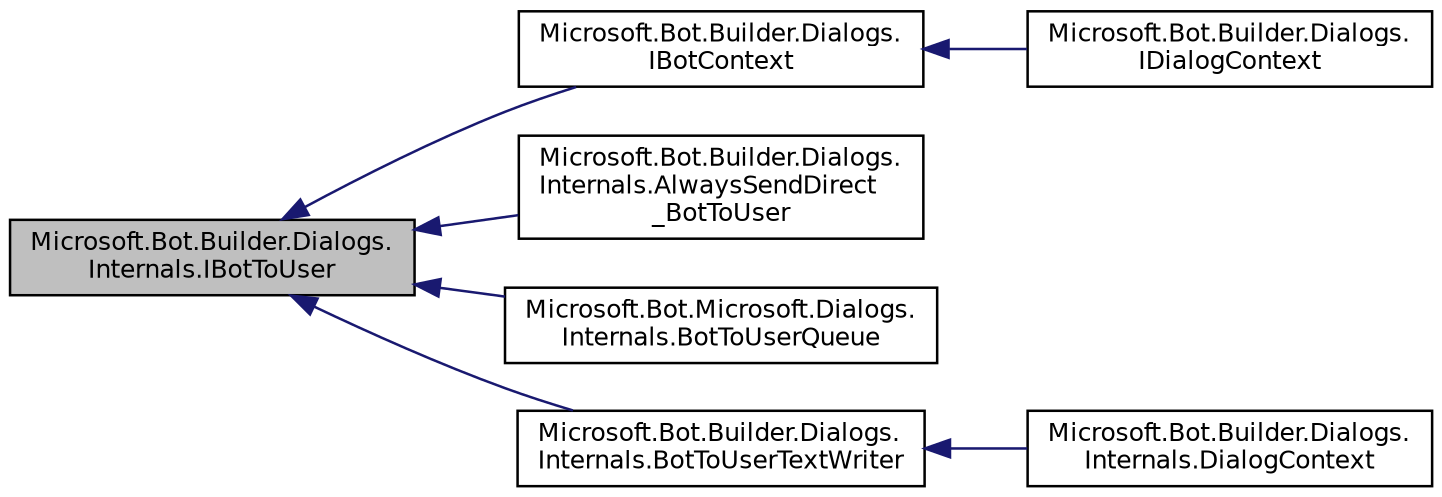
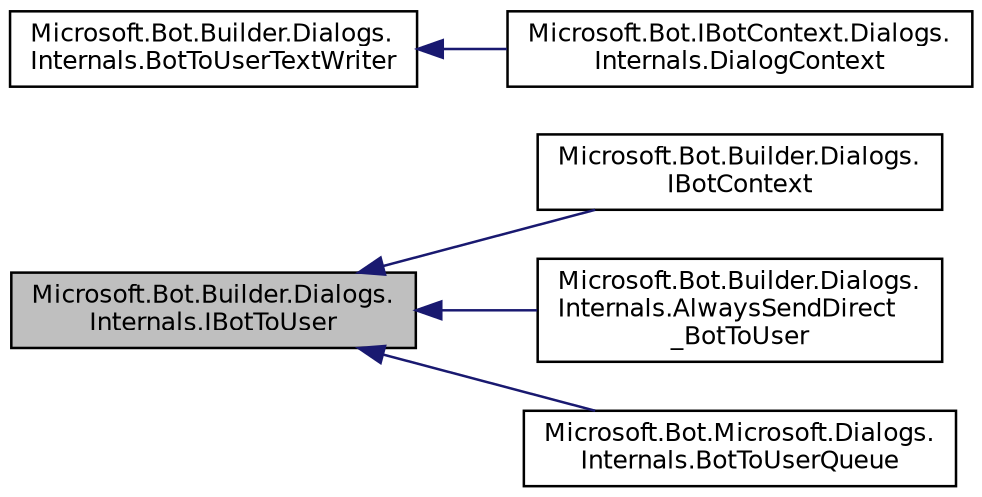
node "Microsoft.Bot.Builder.Dialogs. IDialogContext": removed
edge "Microsoft.Bot.Builder.Dialogs. Internals.BotToUserTextWriter" -> "Microsoft.Bot.Builder.Dialogs. Internals.IBotToUser": removed
node "Microsoft.Bot.Builder.Dialogs. Internals.DialogContext": label "Microsoft.Bot.Builder.Dialogs. Internals.DialogContext" -> "Microsoft.Bot.IBotContext.Dialogs. Internals.DialogContext"
